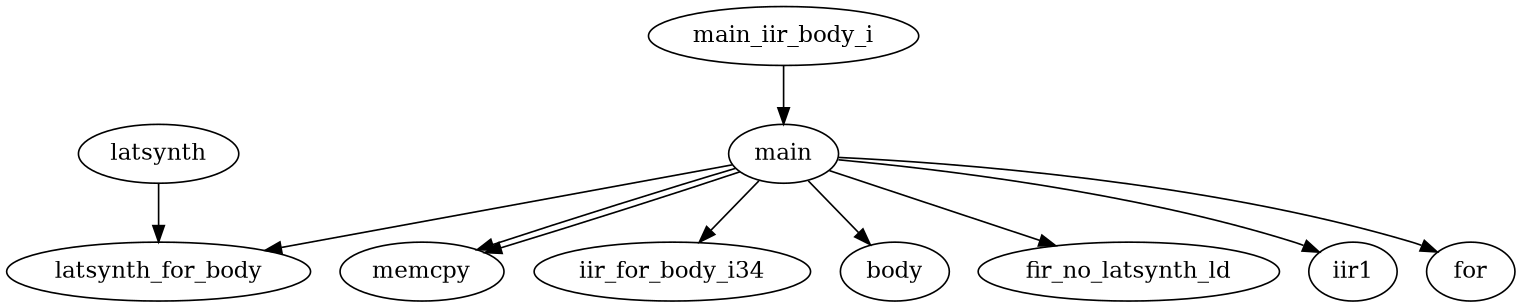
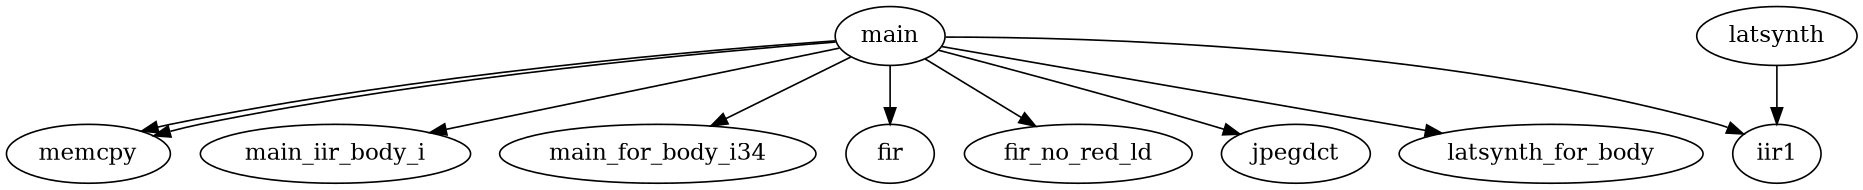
edge "main_iir_body_i" -> "main": reversed
edge "latsynth" -> "latsynth_for_body": now "latsynth" -> "iir1"
node "iir_for_body_i34": label "iir_for_body_i34" -> "main_for_body_i34"
node "body": label "body" -> "fir"
node "fir_no_latsynth_ld": label "fir_no_latsynth_ld" -> "fir_no_red_ld"
node "for": label "for" -> "jpegdct"
